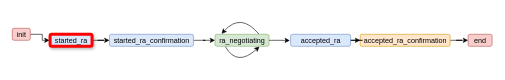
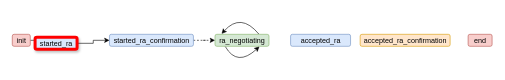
node "init": moved (21, 34) -> (21, 40)
node "started_ra": moved (71, 40) -> (56, 43)
edge "started_ra_confirmation" -> "ra_negotiating": style solid -> dashed
edge "ra_negotiating" -> "accepted_ra": removed
edge "accepted_ra" -> "accepted_ra_confirmation": removed
edge "accepted_ra_confirmation" -> "end": removed
